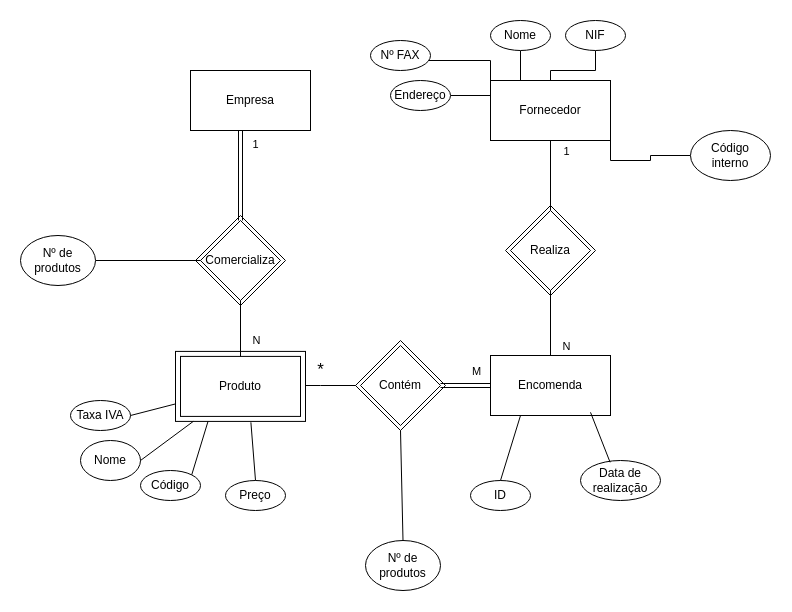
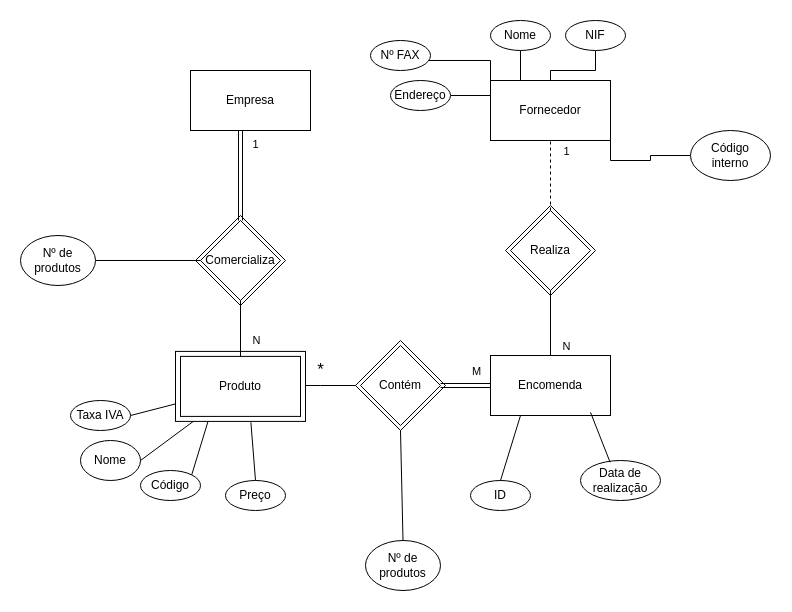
edge "Fornecedor" -- "Realiza": style solid -> dashed
